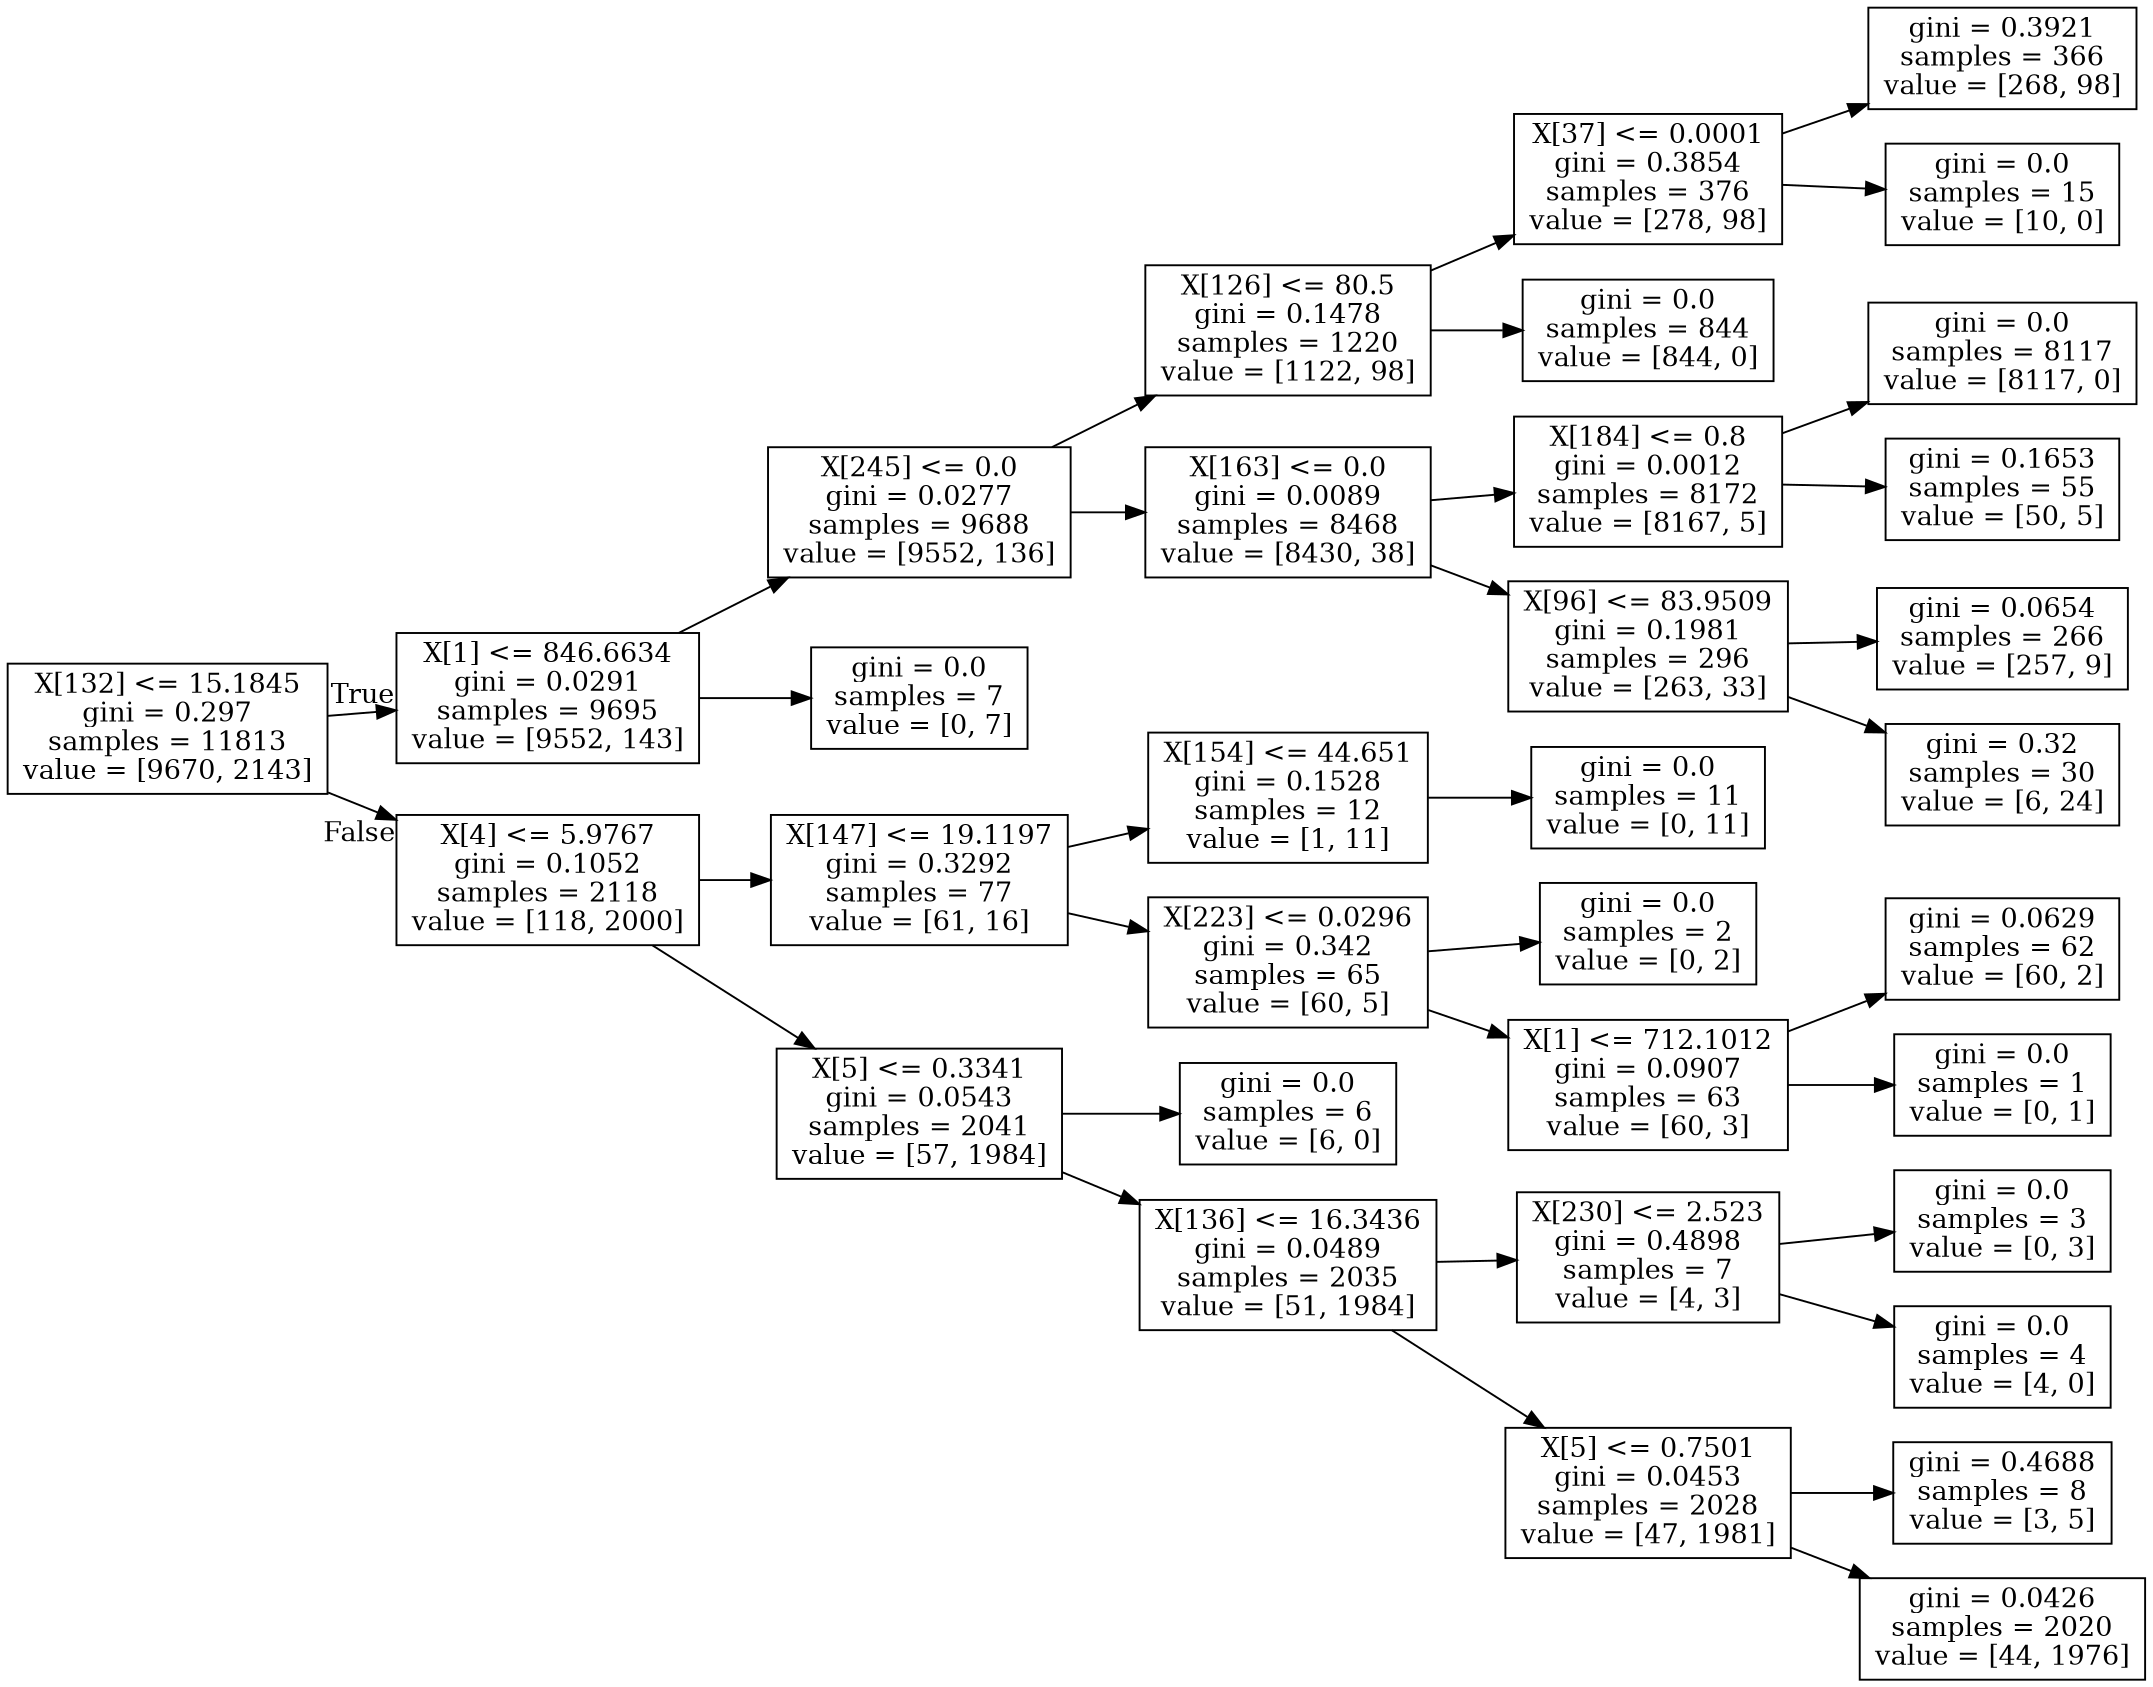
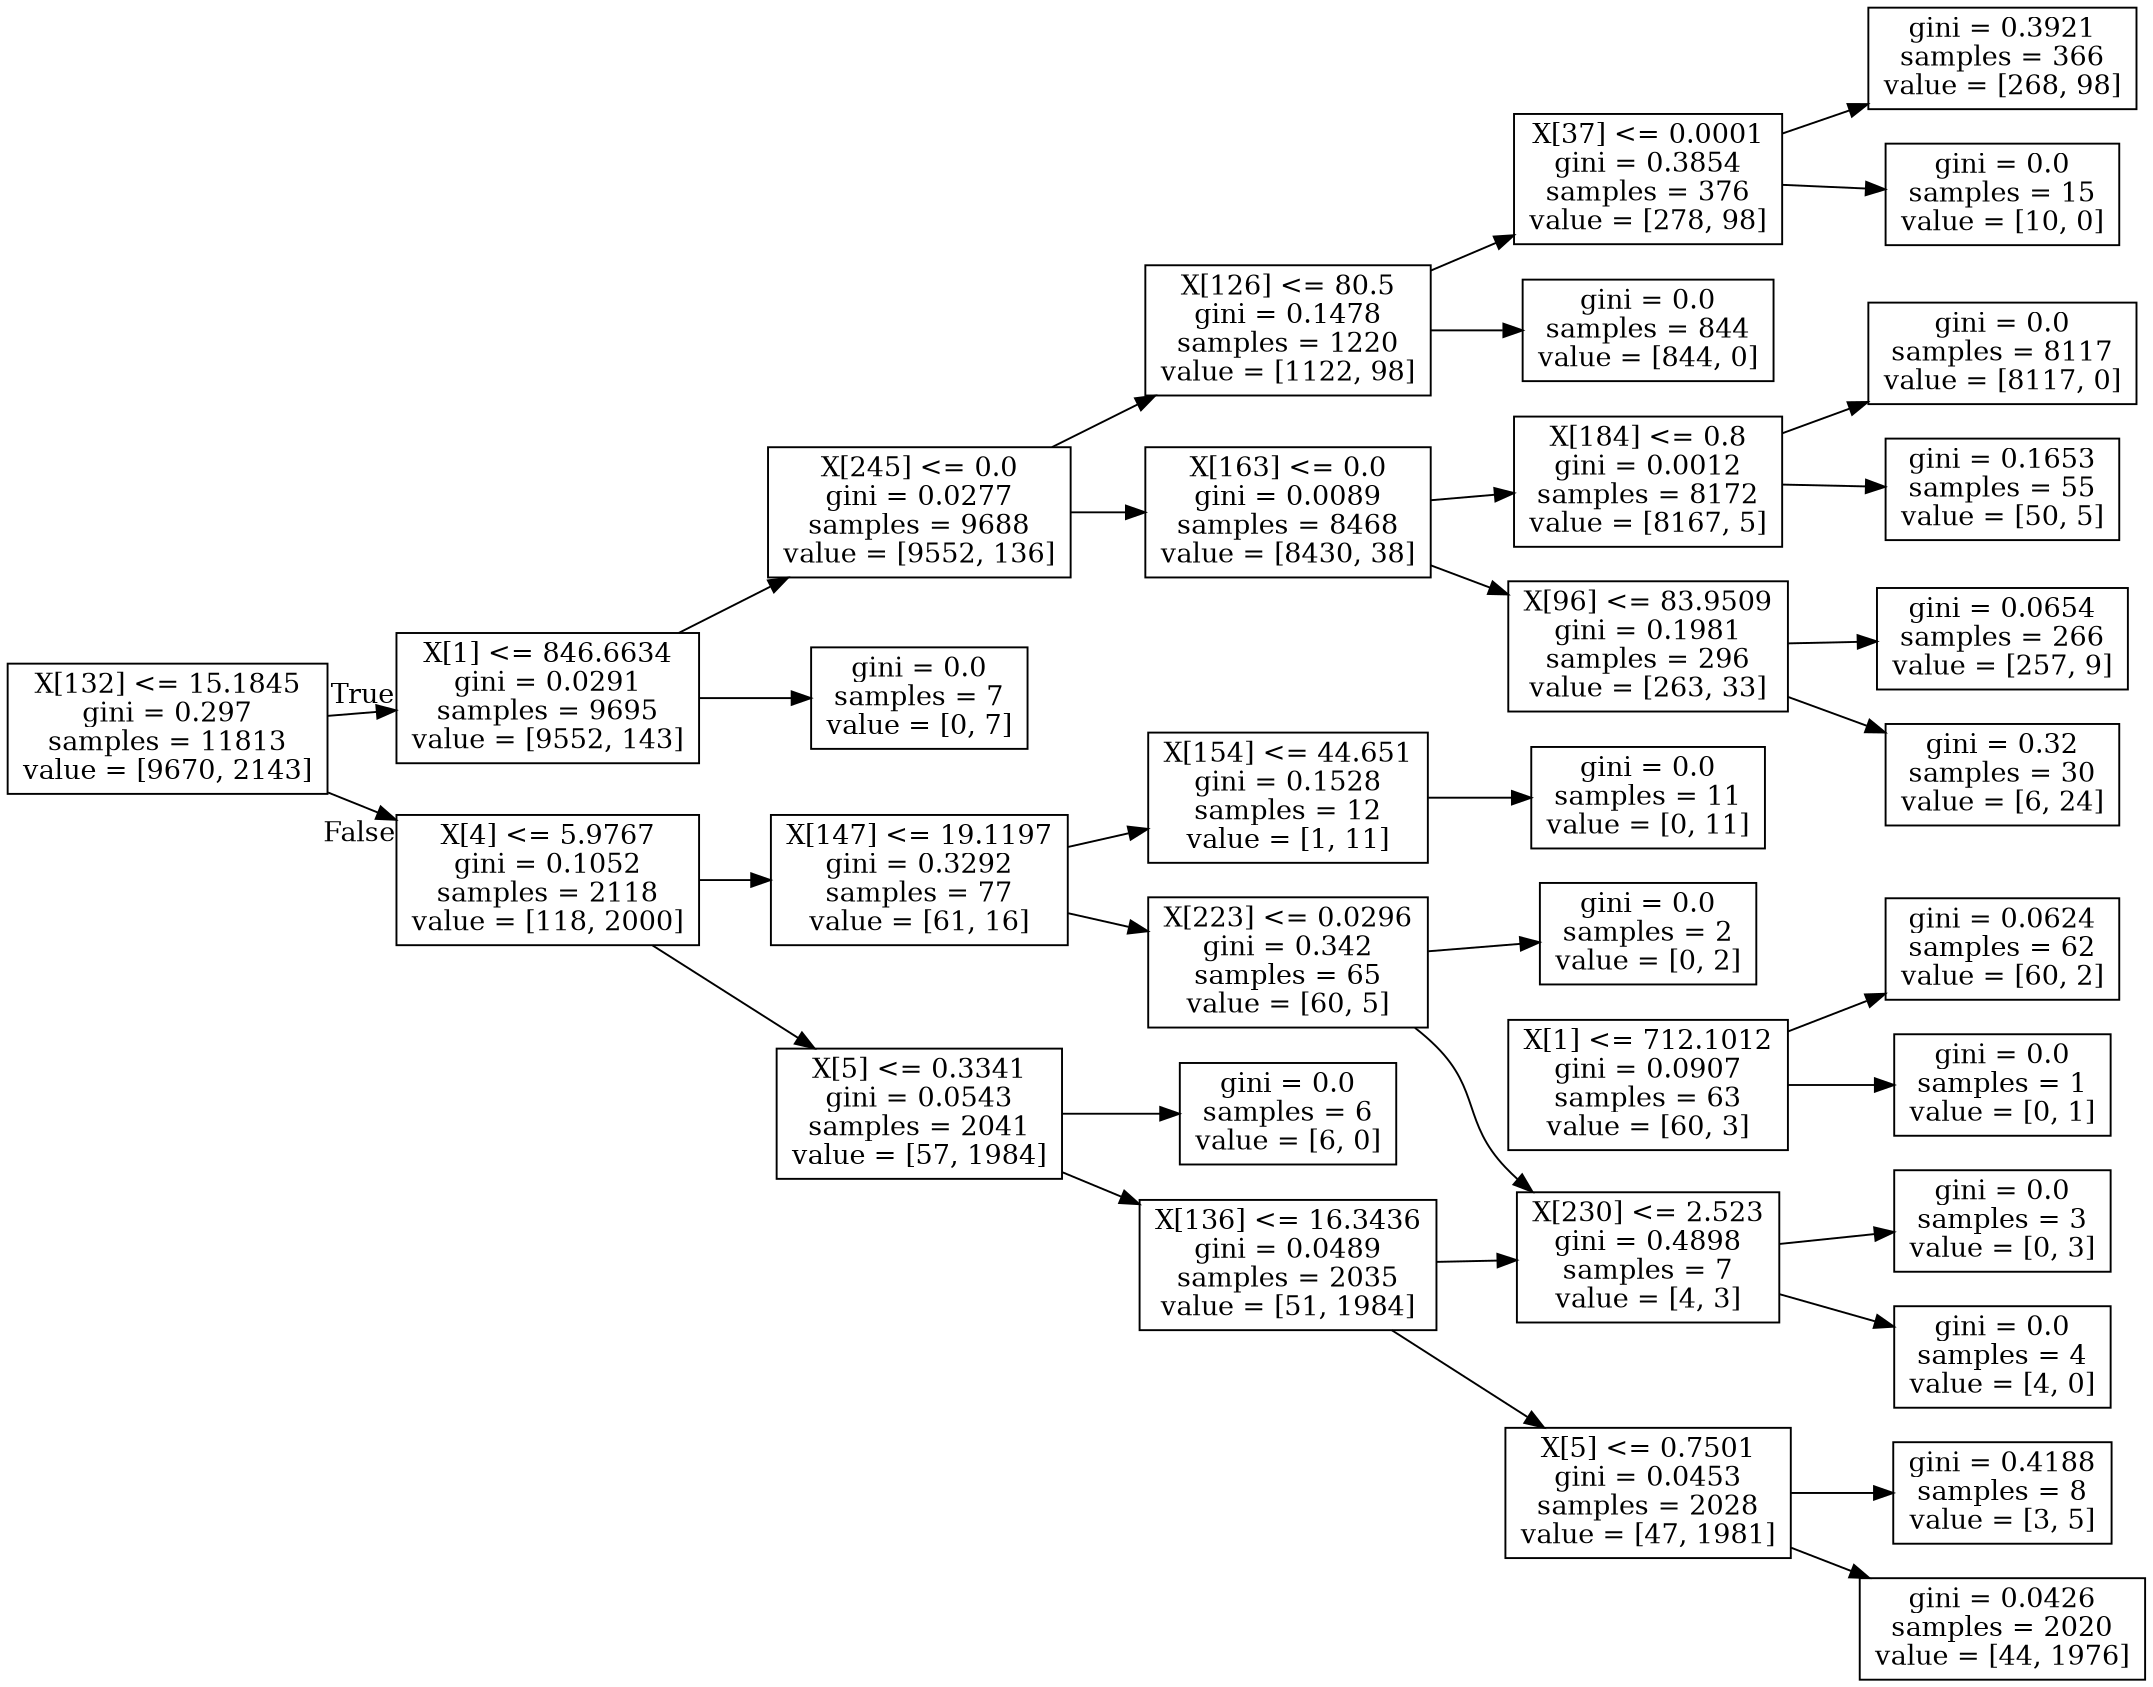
node "gini = 0.0629 samples = 62 value = [60, 2]": label "gini = 0.0629 samples = 62 value = [60, 2]" -> "gini = 0.0624 samples = 62 value = [60, 2]"
edge "X[223] <= 0.0296 gini = 0.342 samples = 65 value = [60, 5]" -> "X[1] <= 712.1012 gini = 0.0907 samples = 63 value = [60, 3]": now "X[223] <= 0.0296 gini = 0.342 samples = 65 value = [60, 5]" -> "X[230] <= 2.523 gini = 0.4898 samples = 7 value = [4, 3]"
node "gini = 0.4688 samples = 8 value = [3, 5]": label "gini = 0.4688 samples = 8 value = [3, 5]" -> "gini = 0.4188 samples = 8 value = [3, 5]"
